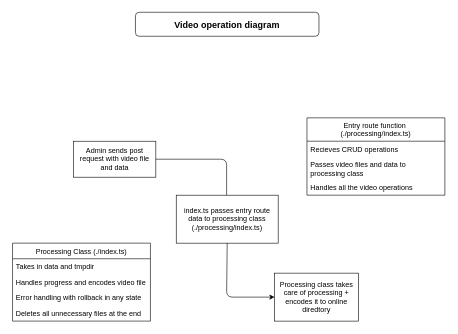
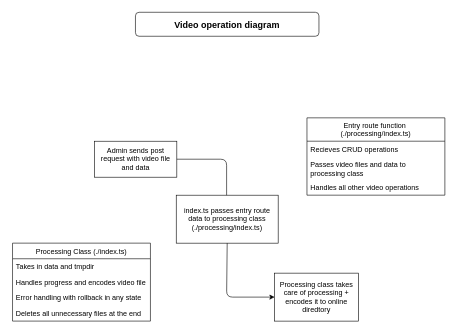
node "Admin sends post request with video file and data": moved (115, 159) -> (136, 159)
node "Handles all the video operations": label "Handles all the video operations" -> "Handles all other video operations"
